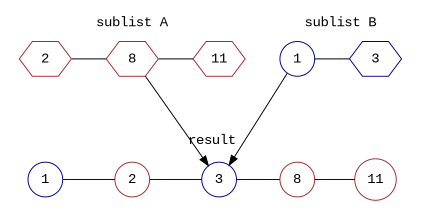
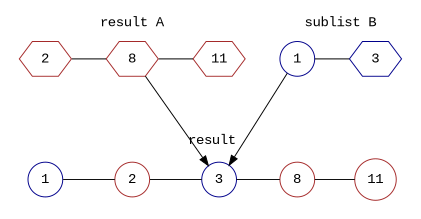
cluster "sublist A": label "sublist A" -> "result A"
